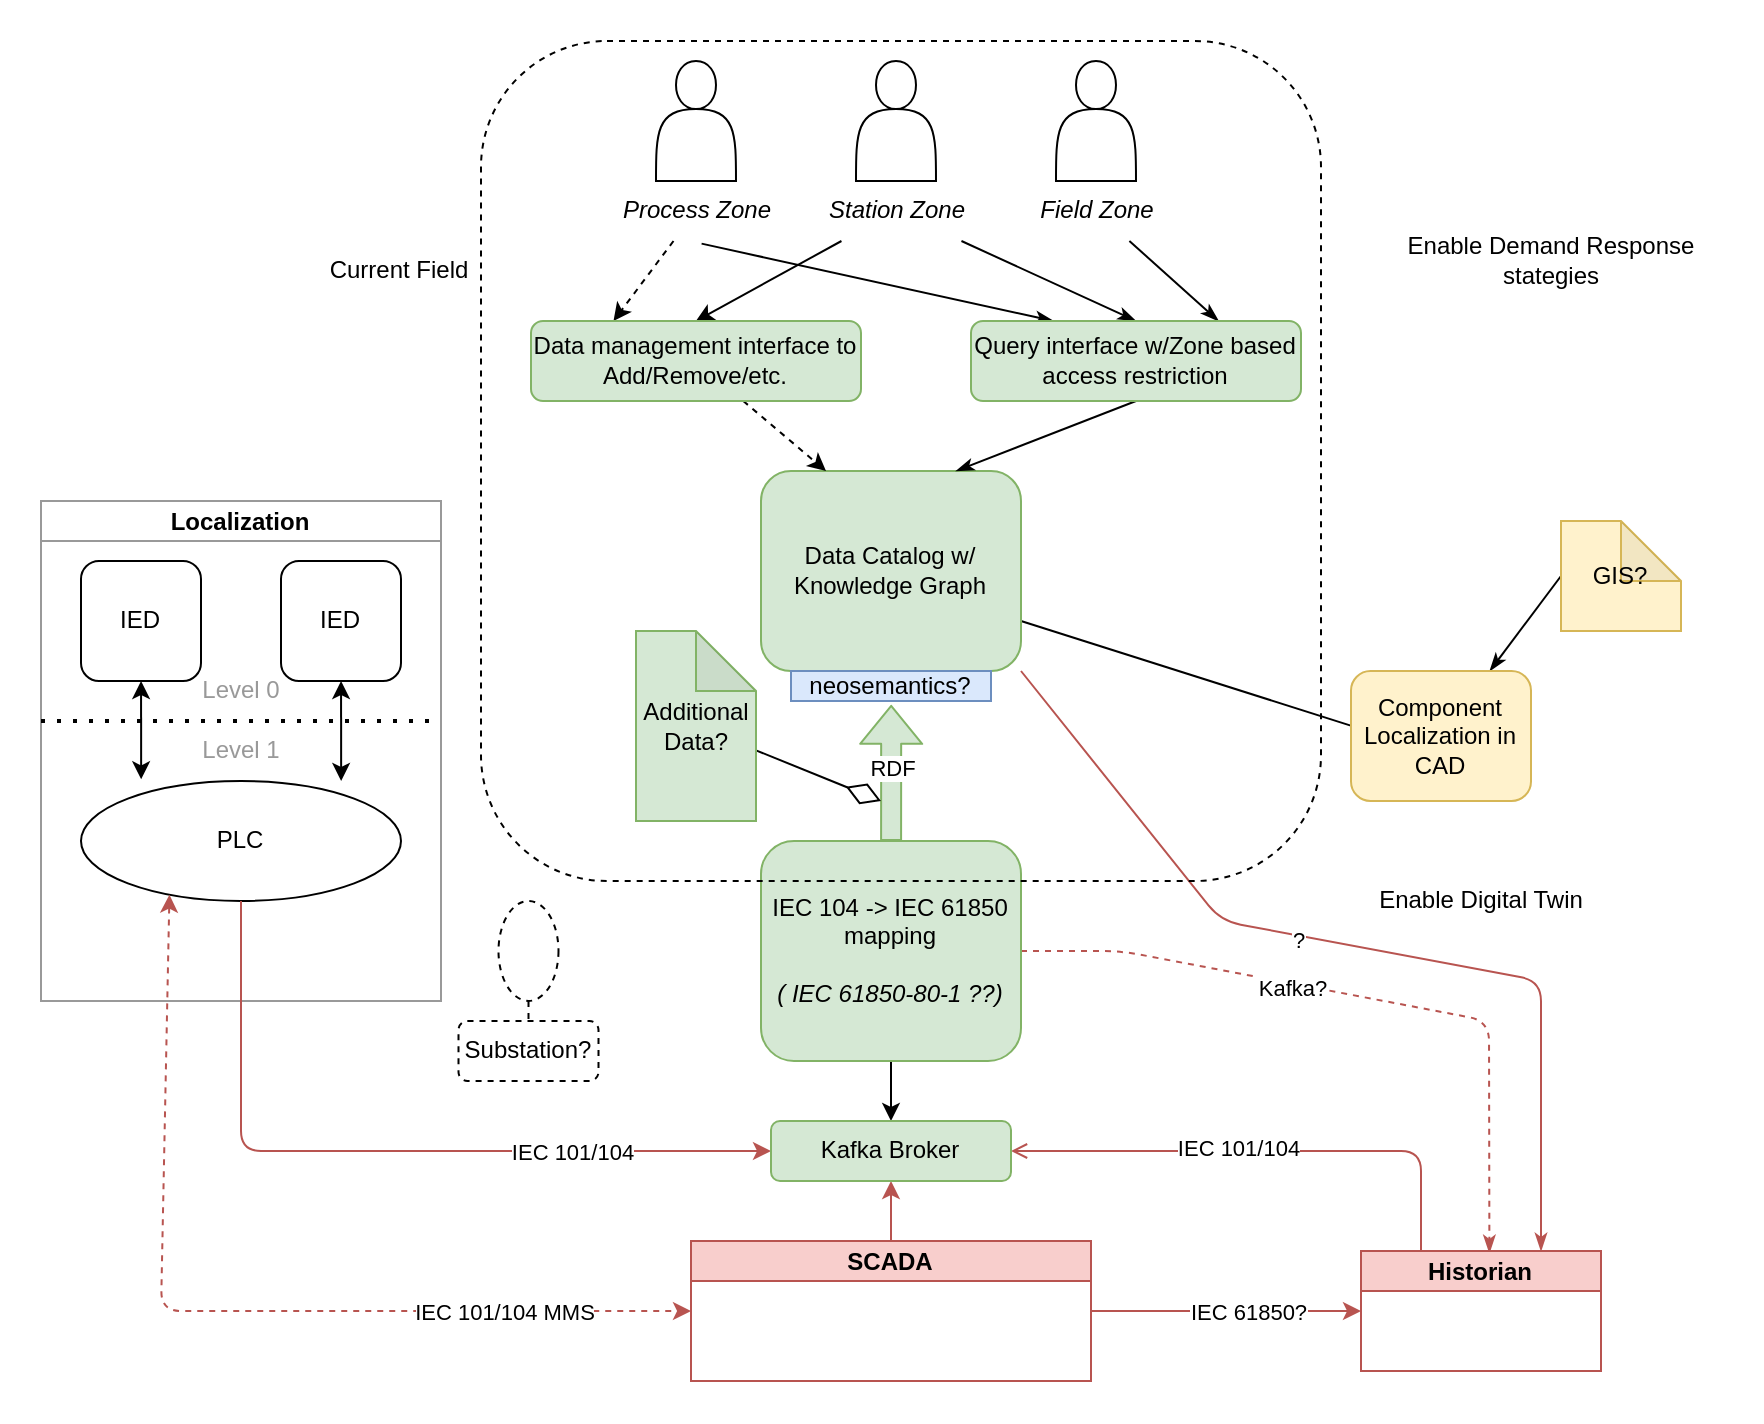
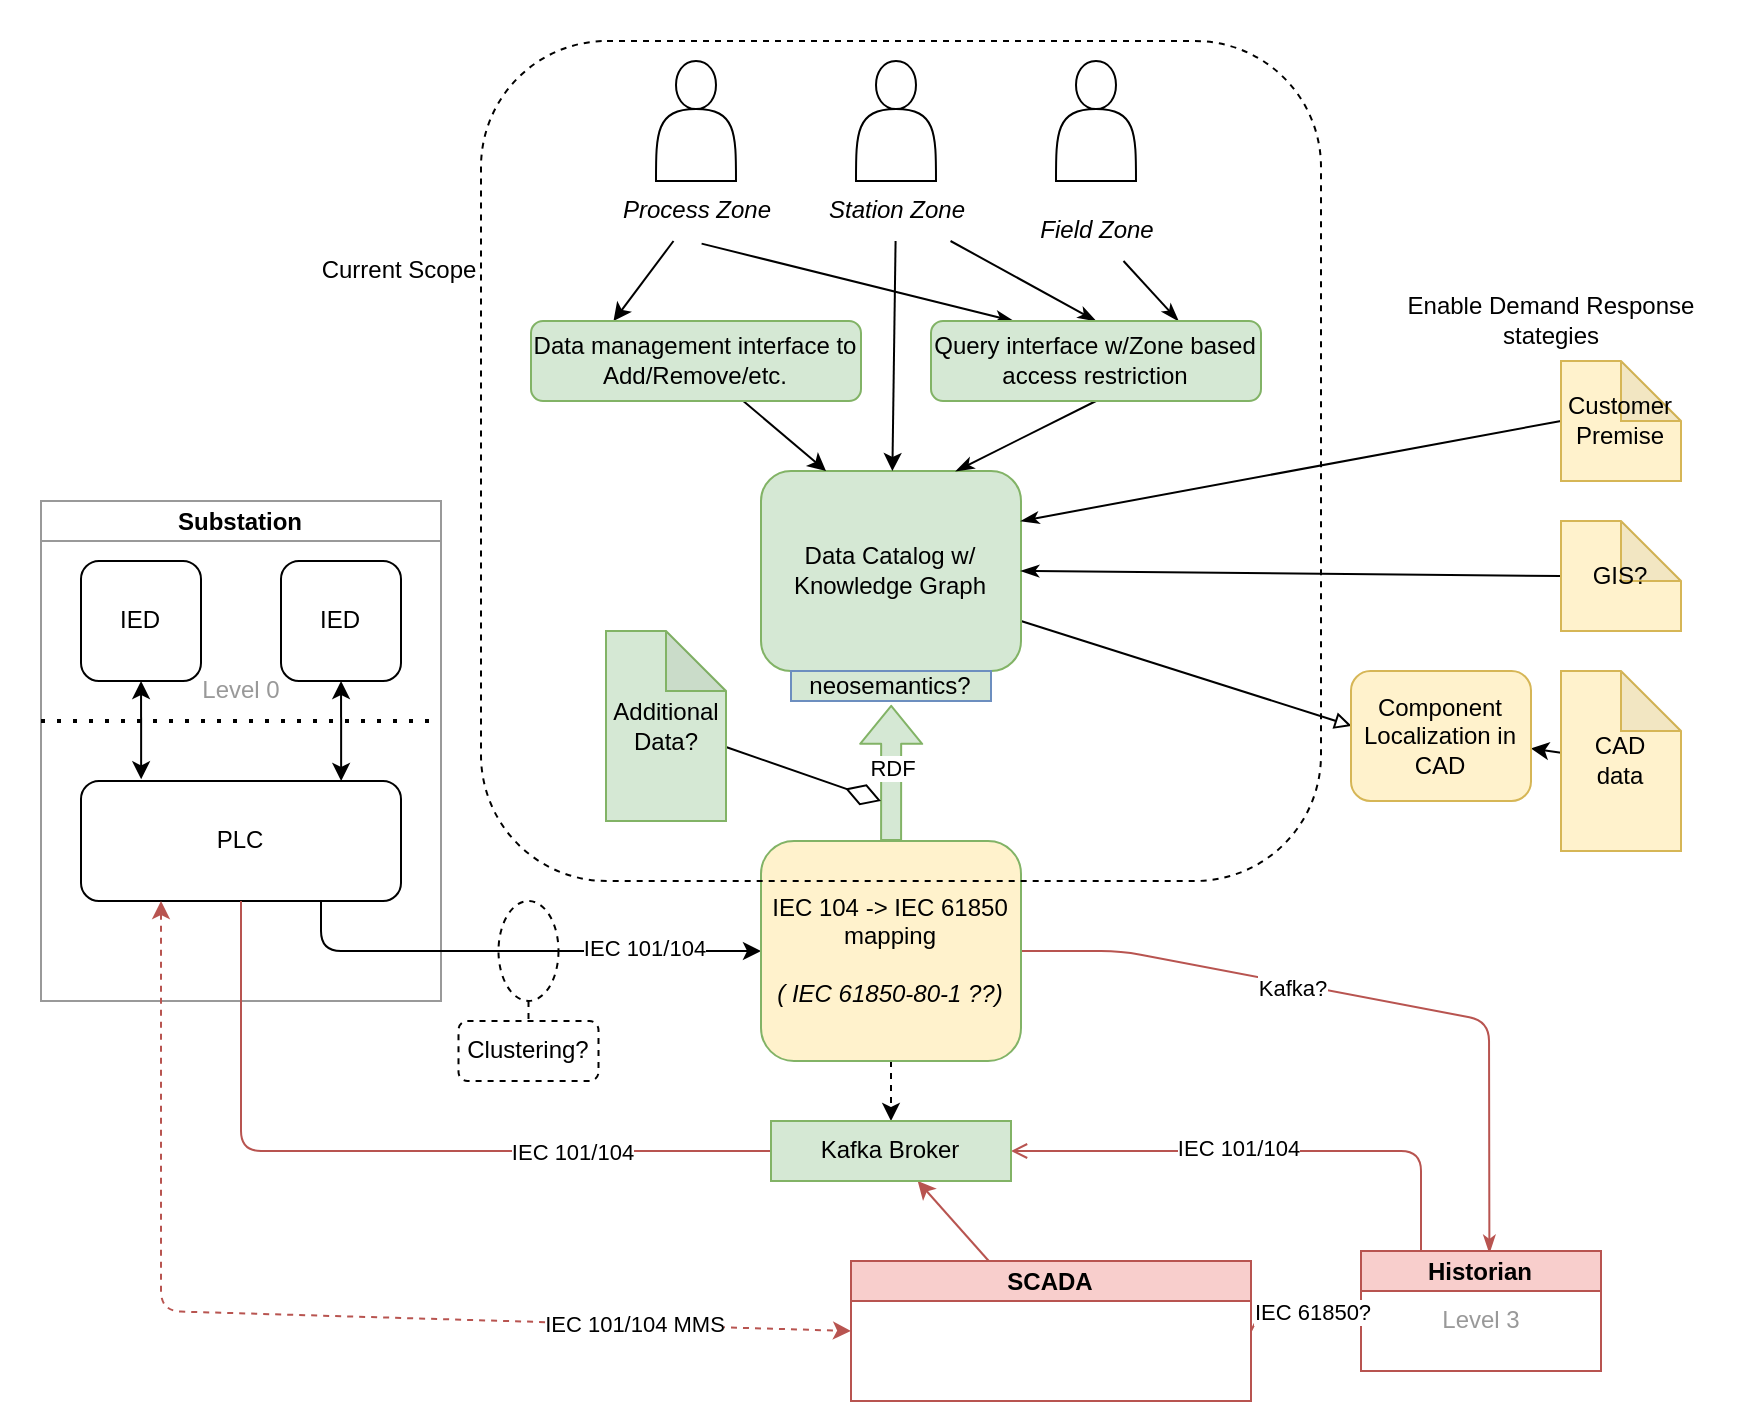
node "Field Zone": moved (1096, 211) -> (1096, 231)
node "Enable Demand Response stategies": moved (1551, 261) -> (1551, 321)
node "Current Field": label "Current Field" -> "Current Scope"
edge "Process Zone" -> "Data management interface to Add/Remove/etc.": style dashed -> solid
edge "Station Zone" -> "Data management interface to Add/Remove/etc.": now "Station Zone" -> "Data Catalog w/ Knowledge Graph"
node "Query interface w/Zone based access restriction": moved (1136, 361) -> (1096, 361)
node "Customer Premise": added
edge "Data management interface to Add/Remove/etc." -> "Data Catalog w/ Knowledge Graph": style dashed -> solid
edge "Customer Premise" -> "Data Catalog w/ Knowledge Graph": added
node "Localization": label "Localization" -> "Substation"
edge "GIS?" -> "Component Localization in CAD": now "GIS?" -> "Data Catalog w/ Knowledge Graph"
node "neosemantics?": fillcolor #dae8fc -> #d5e8d4
edge "Data Catalog w/ Knowledge Graph" -- "Component Localization in CAD": arrowhead none -> block
node "Additional Data?": moved (696, 726) -> (666, 726)
node "Level 1": removed
edge "CAD data" -> "Component Localization in CAD": added
node "CAD data": added
node "PLC": shape ellipse -> rounded rectangle
node "Enable Digital Twin": removed
edge "Data Catalog w/ Knowledge Graph" -> "Historian": removed, label "?"
edge "PLC" -> "IEC 104 -> IEC 61850 mapping ( IEC 61850-80-1 ??)": added, label "IEC 101/104"
node "IEC 104 -> IEC 61850 mapping ( IEC 61850-80-1 ??)": fillcolor #d5e8d4 -> #fff2cc
node "Substation?": label "Substation?" -> "Clustering?"
edge "IEC 104 -> IEC 61850 mapping ( IEC 61850-80-1 ??)" -> "Historian": style dashed -> solid
edge "IEC 104 -> IEC 61850 mapping ( IEC 61850-80-1 ??)" -> "Kafka Broker": style solid -> dashed
edge "PLC" -> "Kafka Broker": arrowhead classic -> none
node "Kafka Broker": shape rounded rectangle -> rectangle
node "SCADA": moved (891, 1311) -> (1051, 1331)
node "Level 3": added
